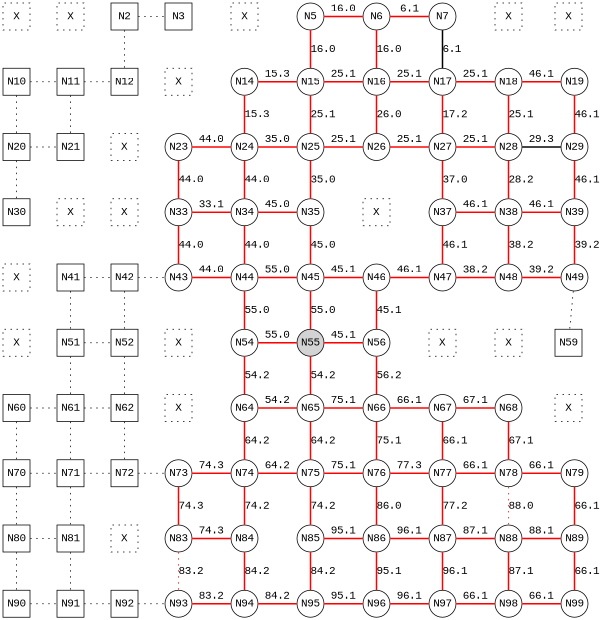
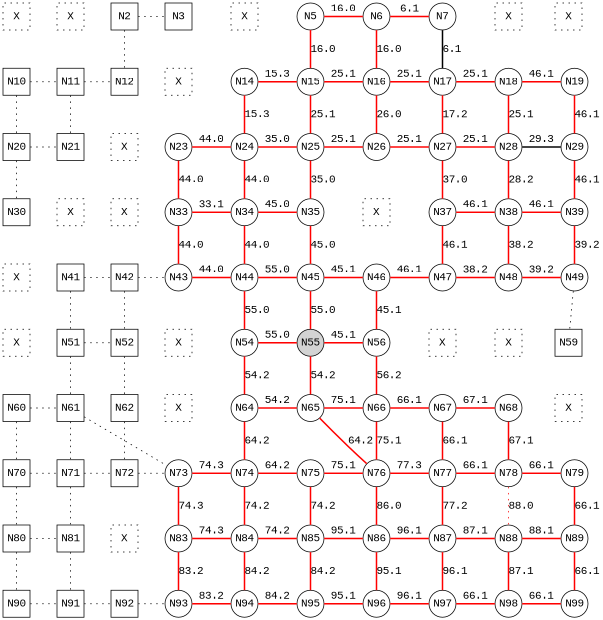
edge "N61" -- "N62": now "N61" -- "N73"
edge "N65" -- "N75": now "N65" -- "N76"
edge "N84" -- "N85": added, label "74.2"
edge "N83" -- "N93": style dotted -> bold
